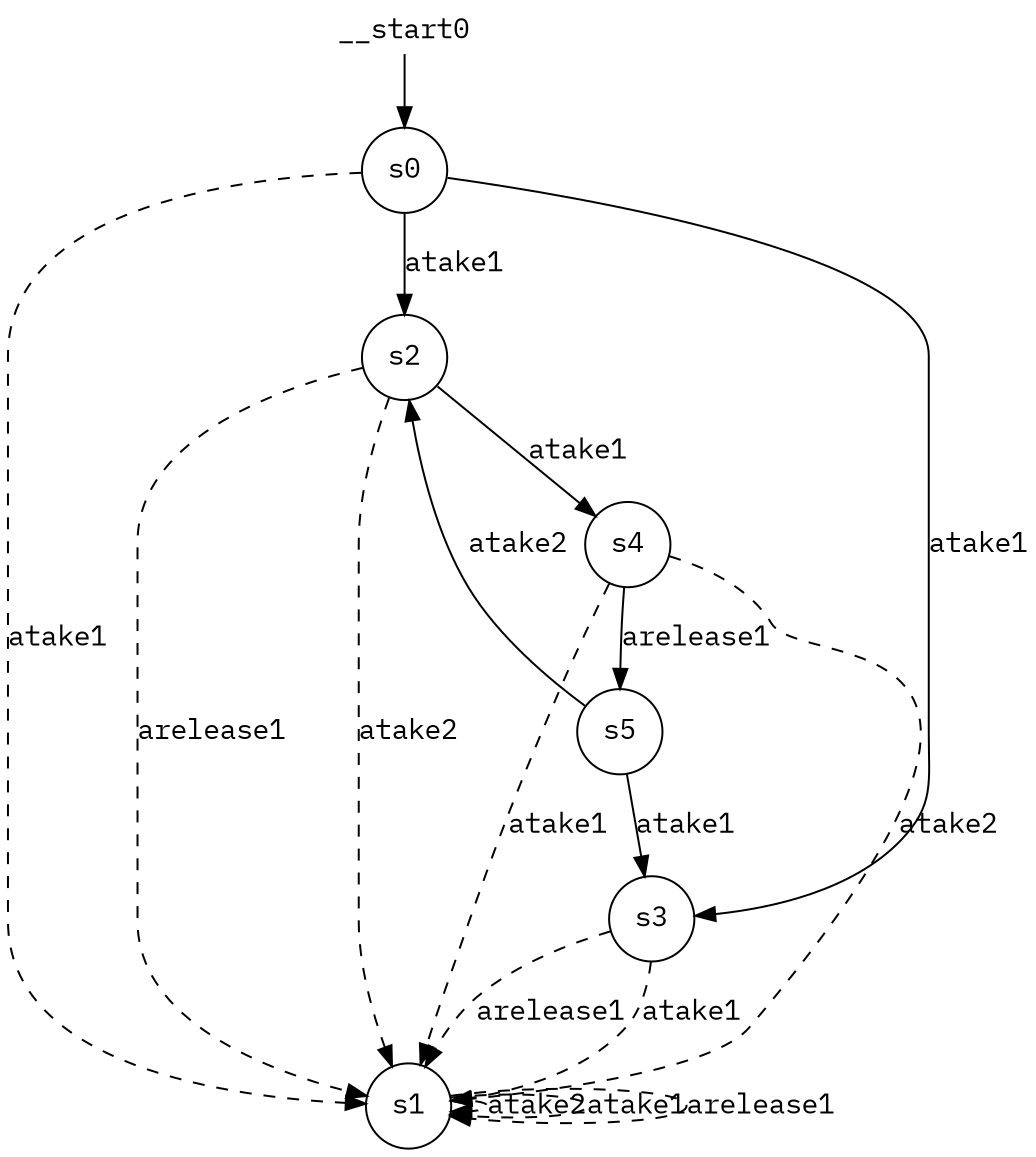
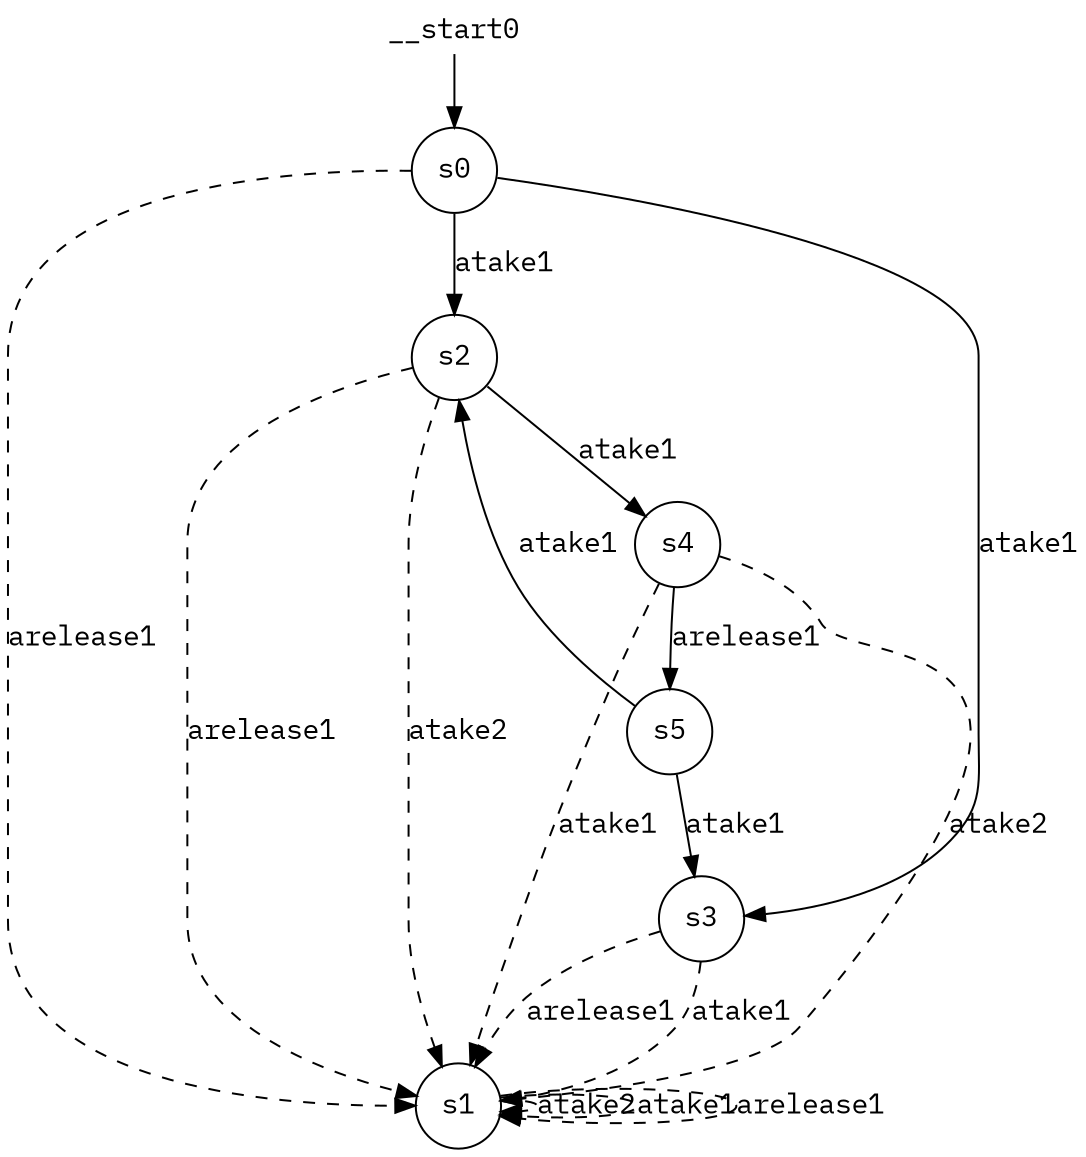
edge "s5" -> "s2": label "atake2" -> "atake1"
edge "s0" -> "s1": label "atake1" -> "arelease1"
